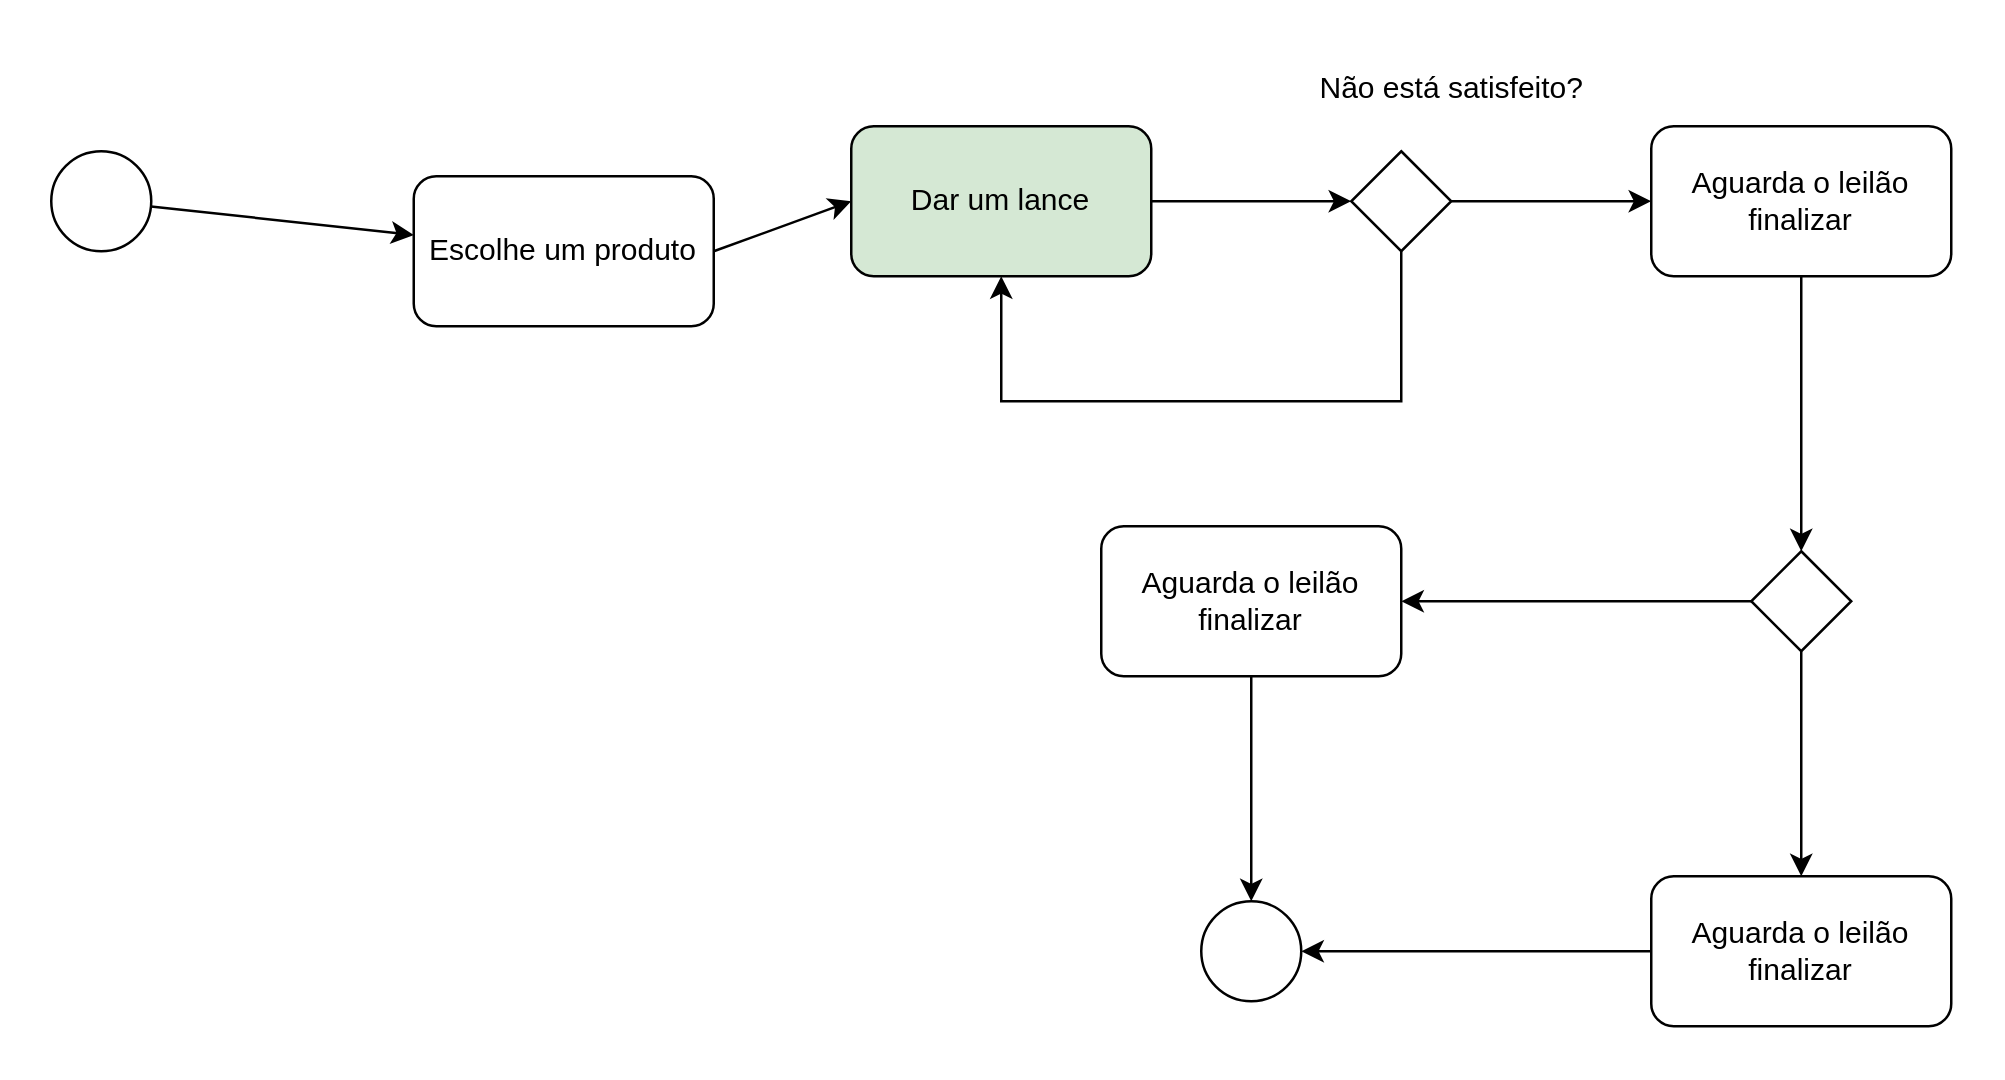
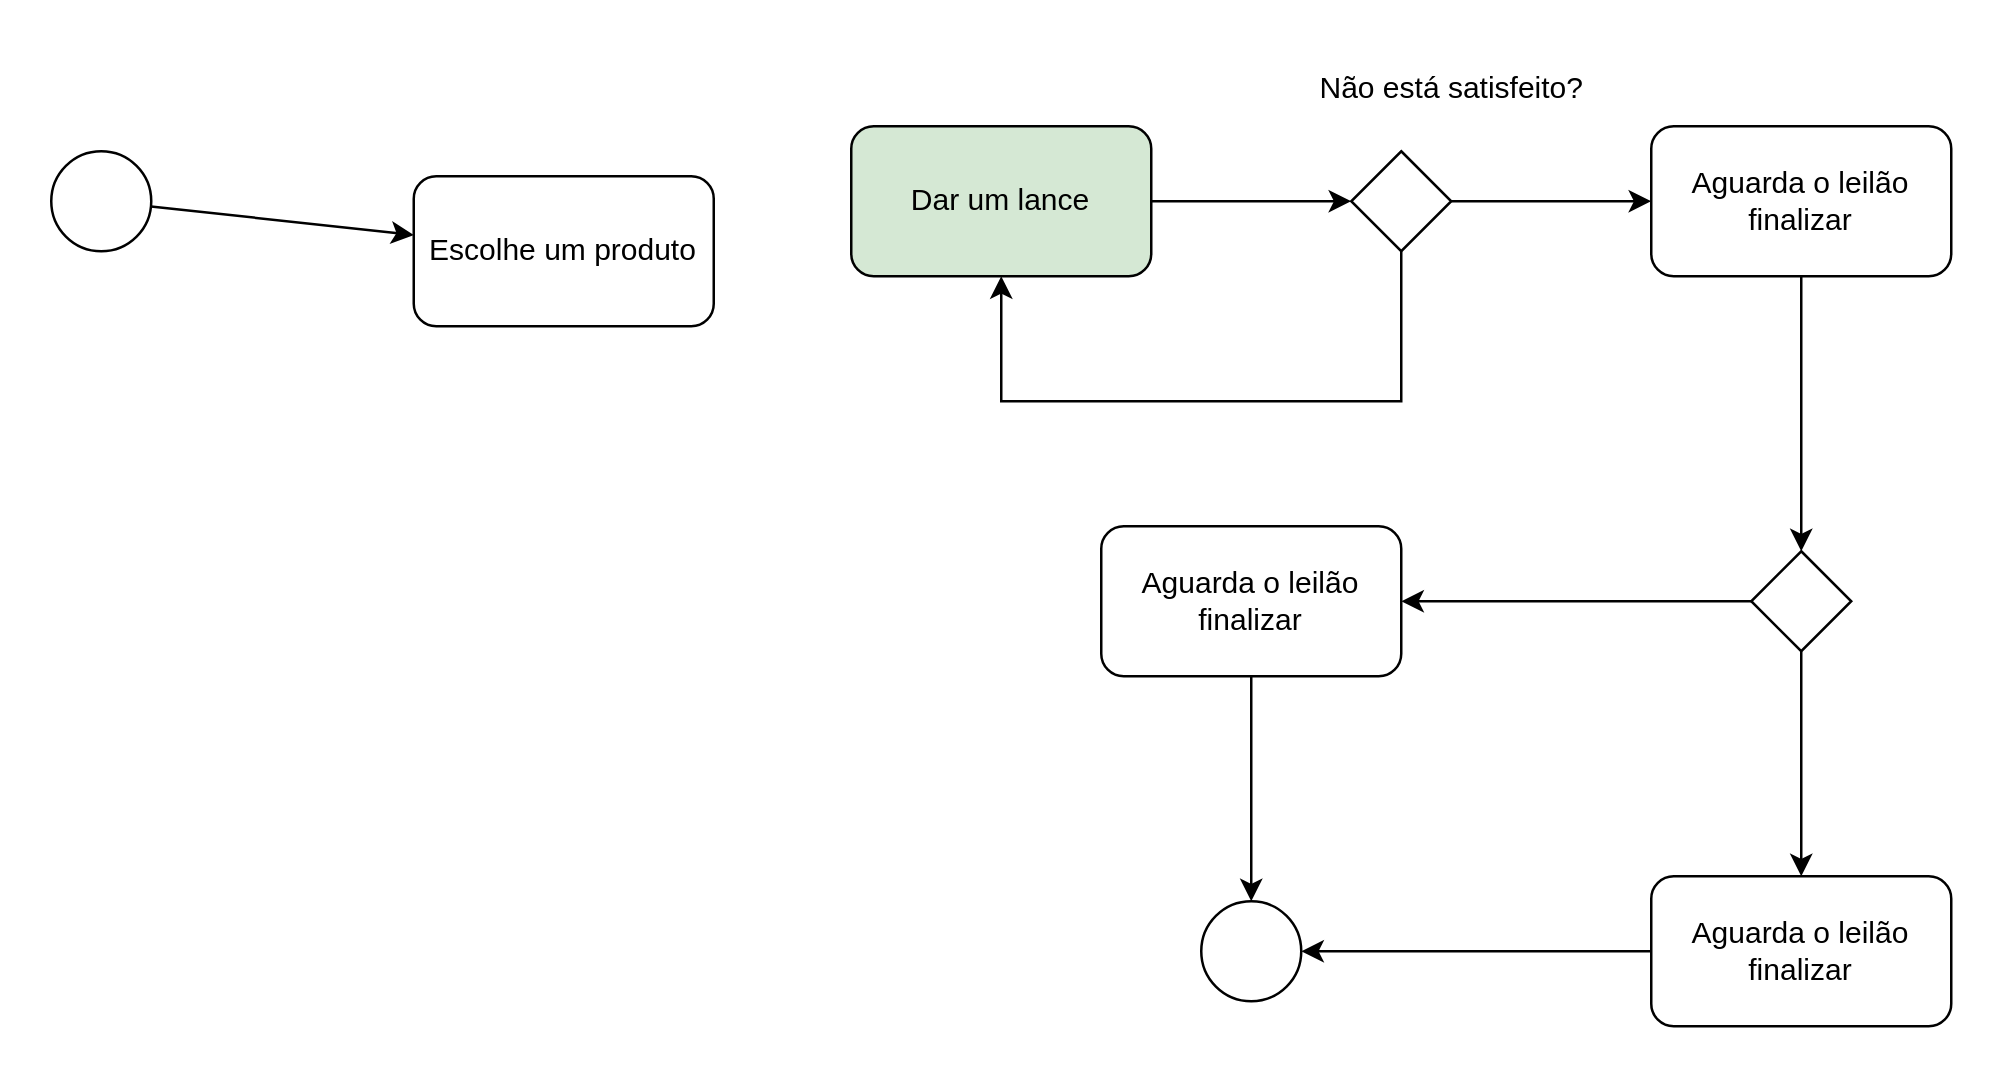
edge "Escolhe um produto" -> "Dar um lance": removed
